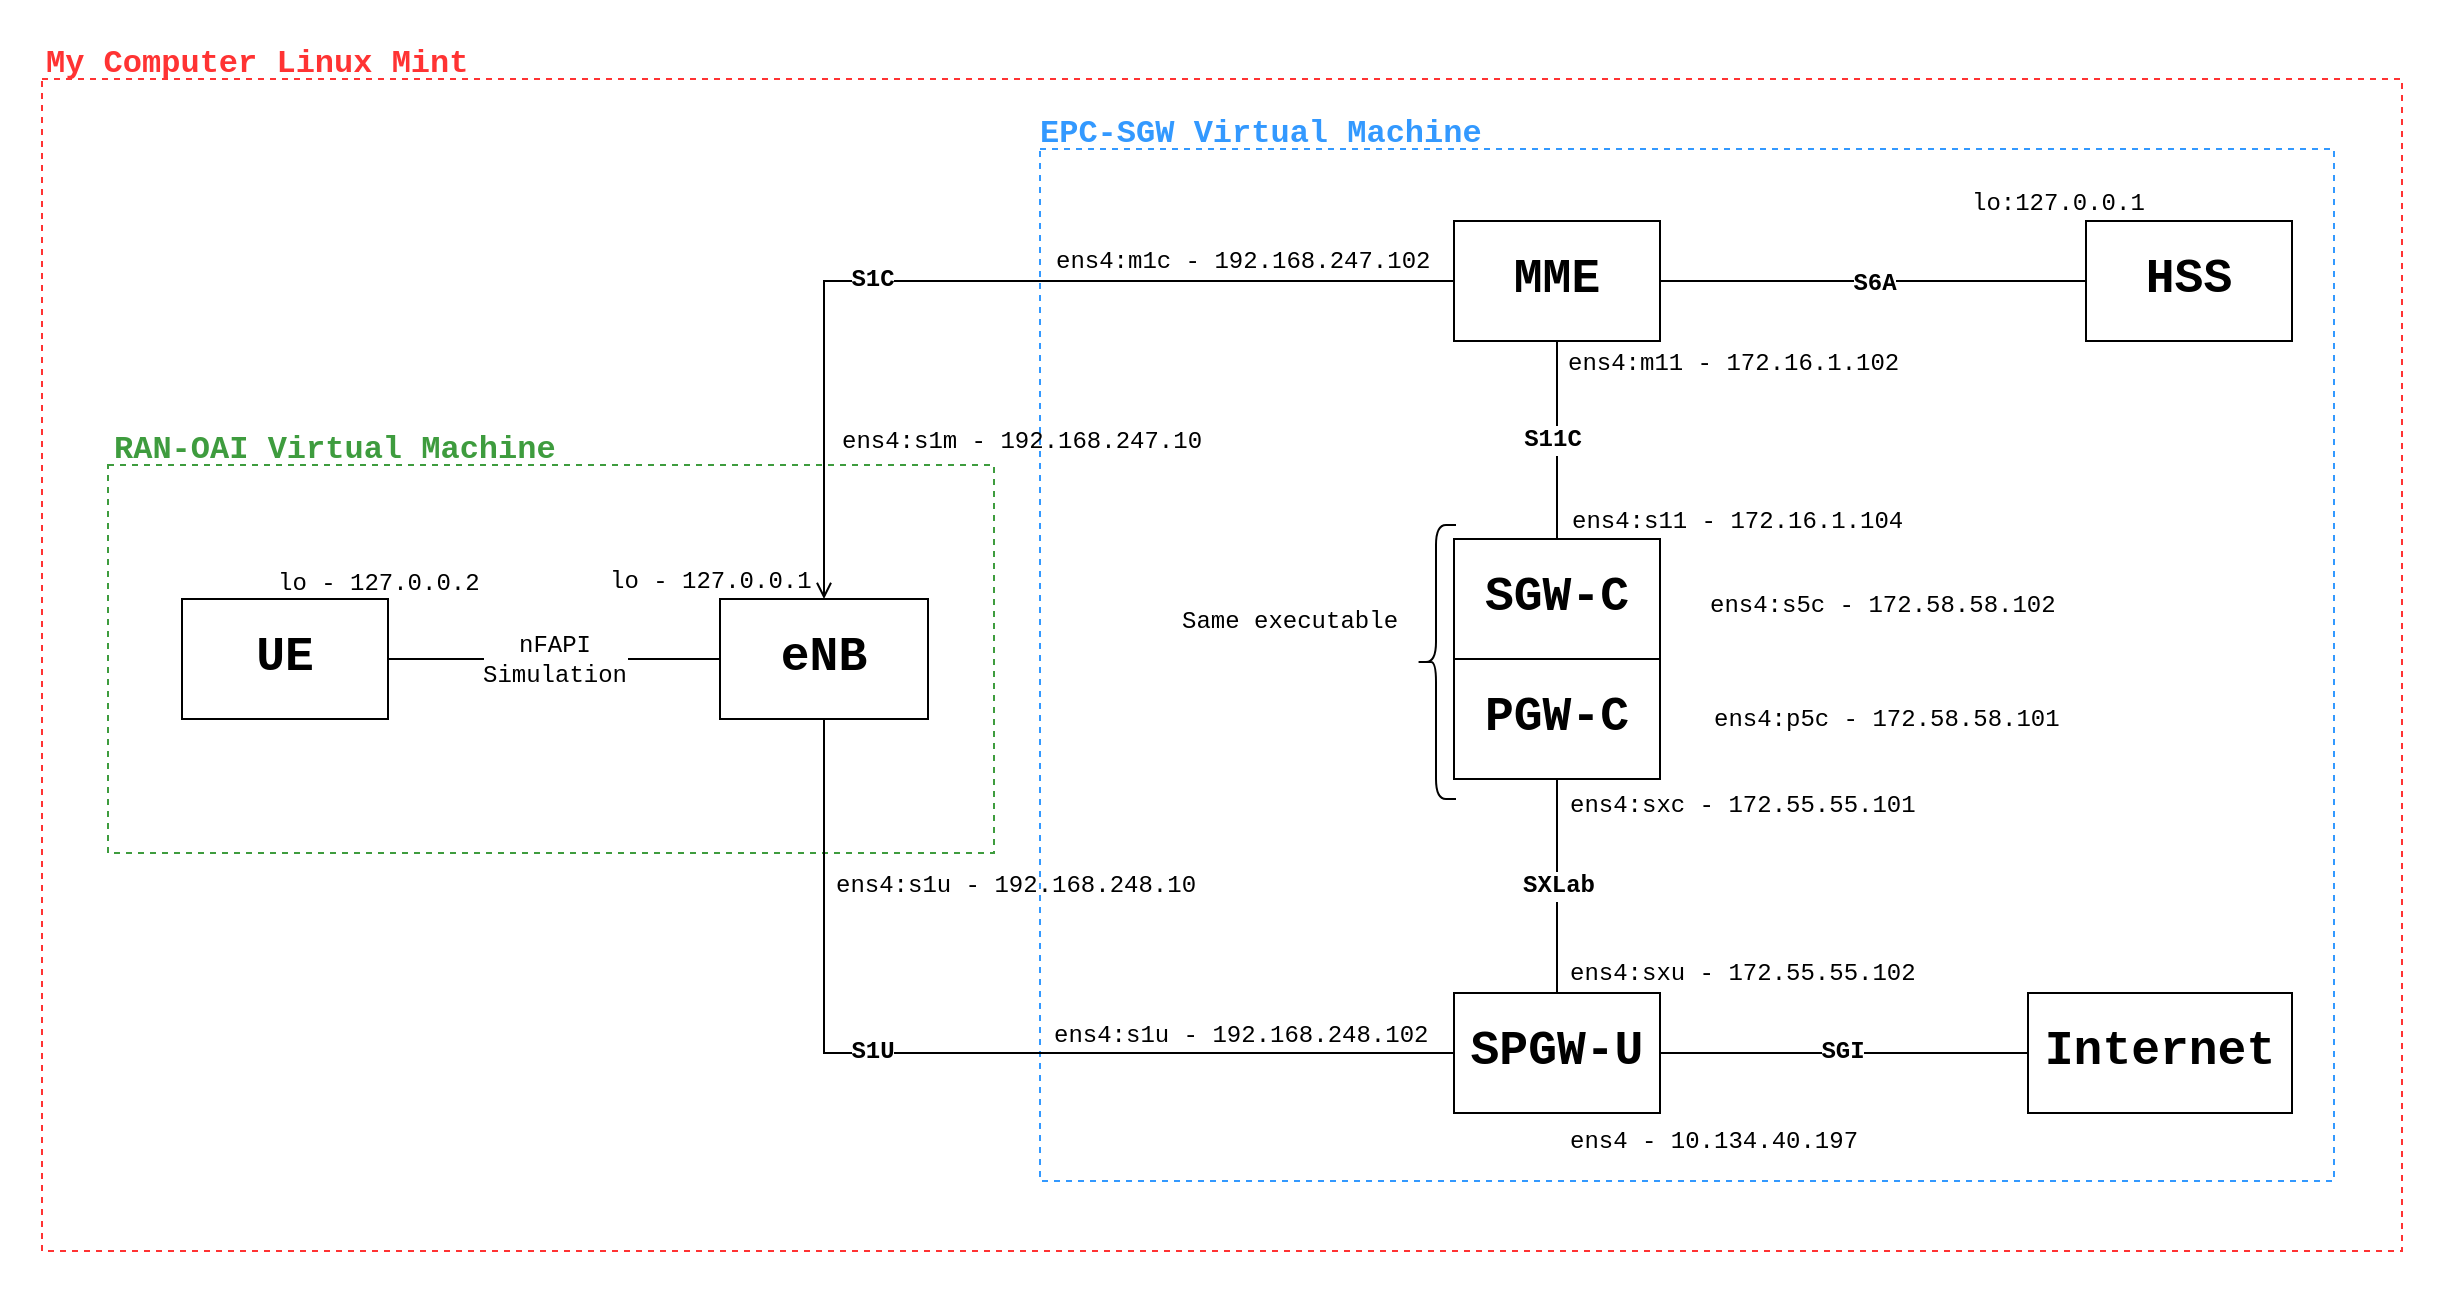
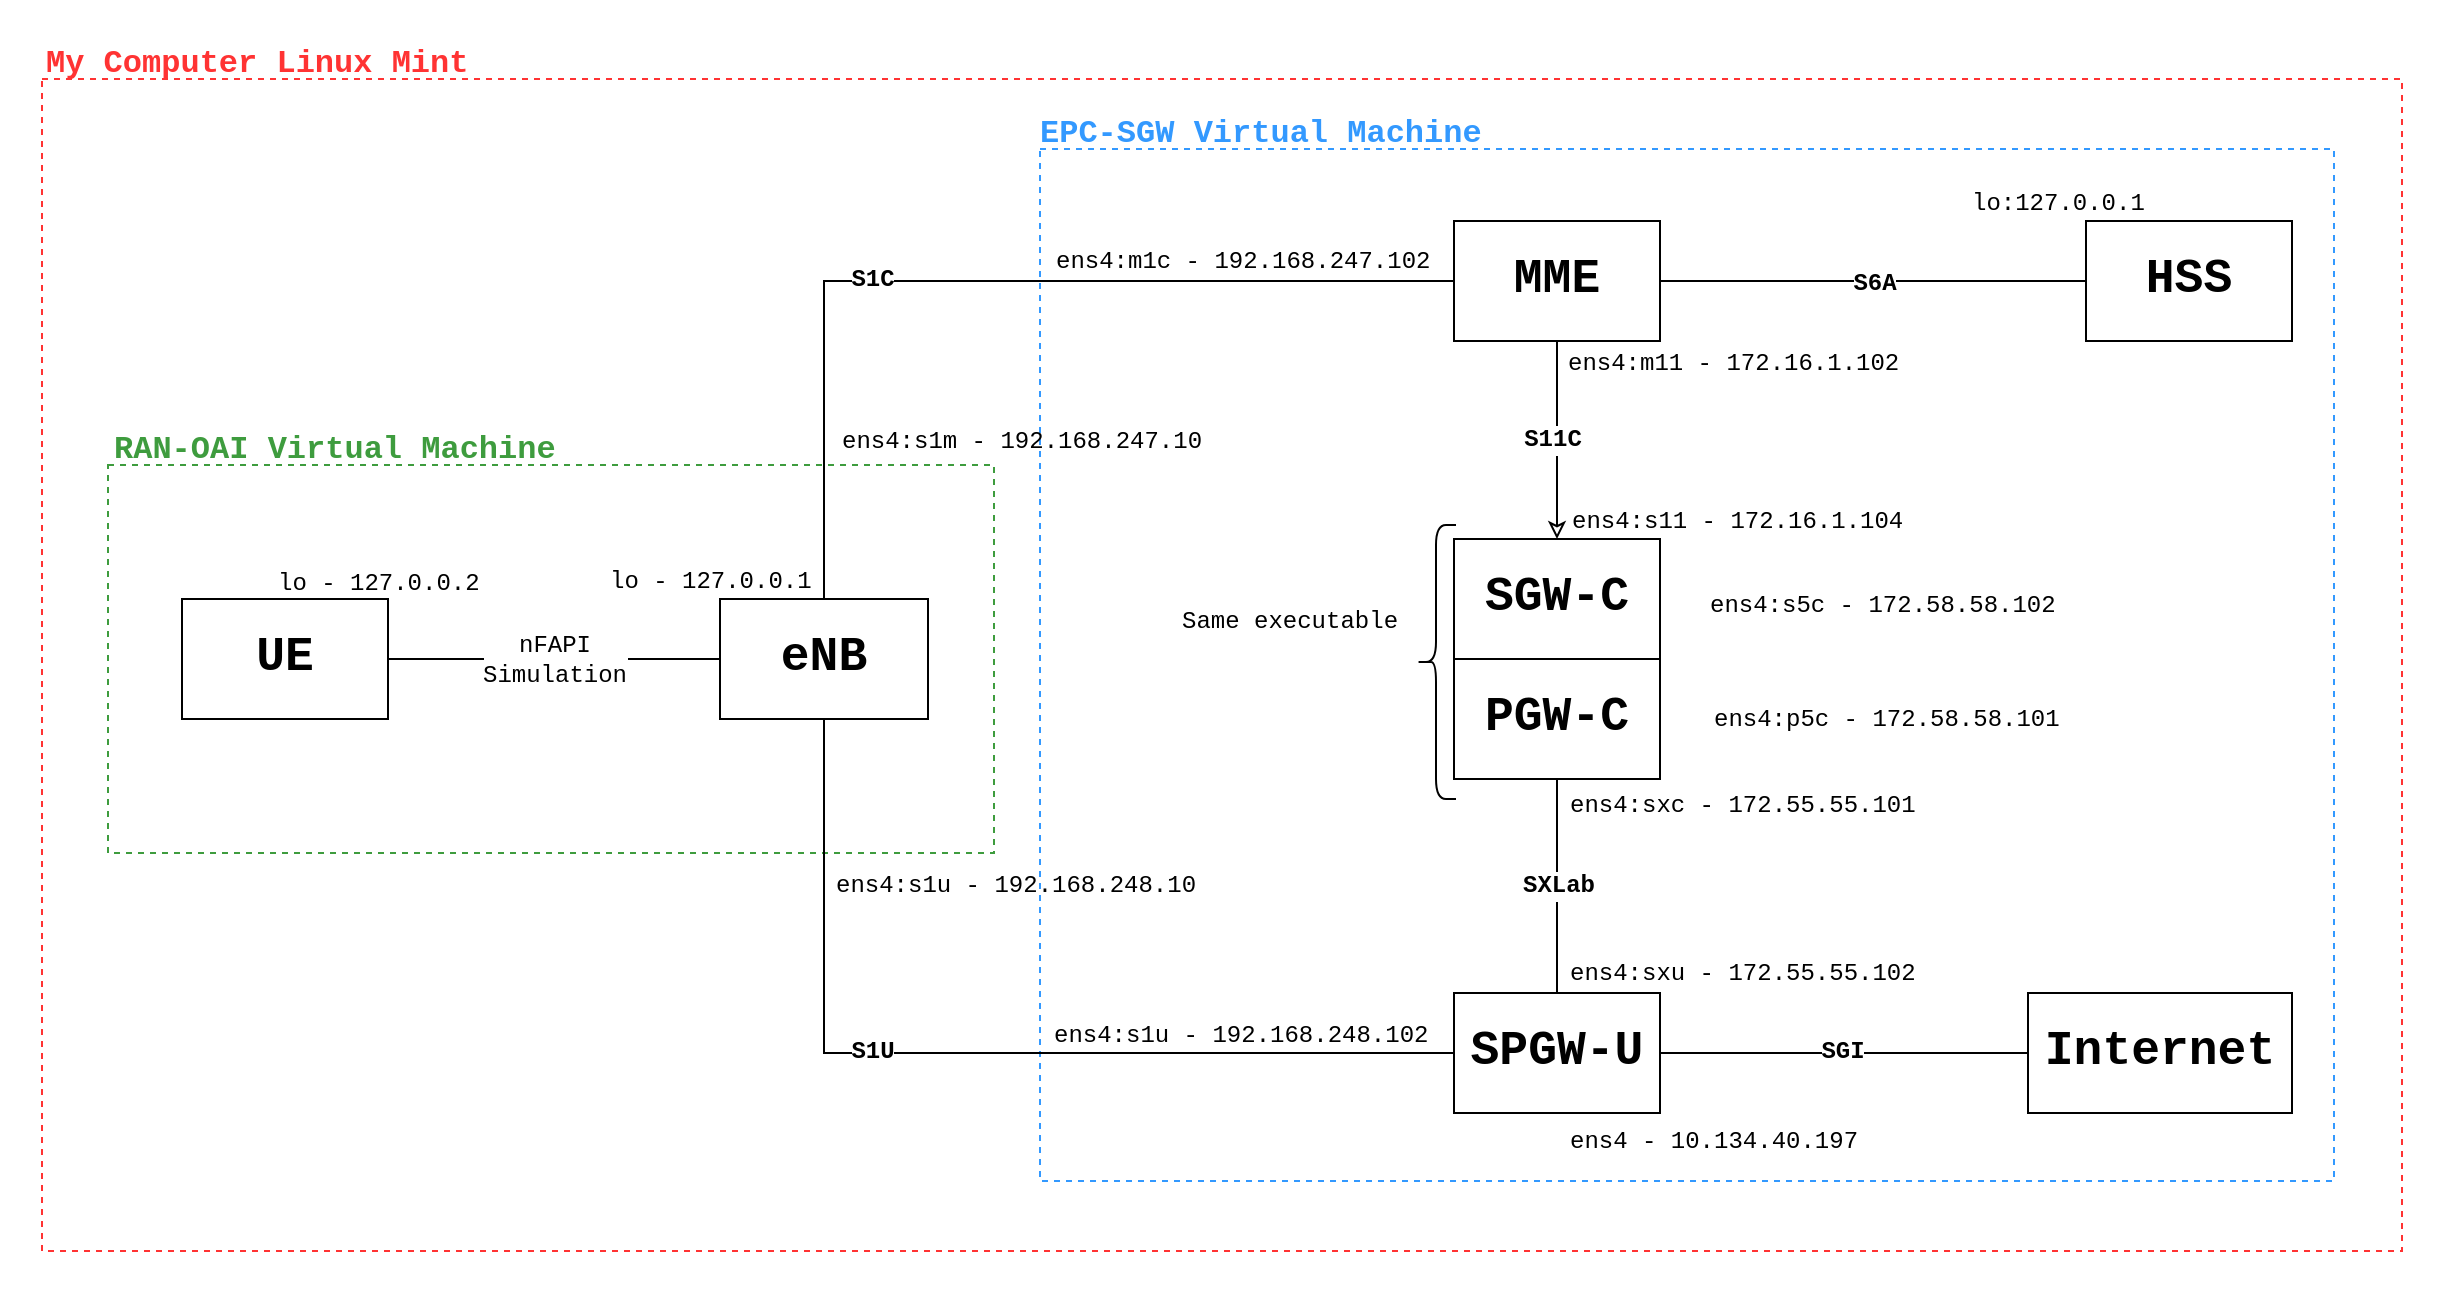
edge "MME" -- "SGW-C": arrowhead none -> classic
edge "MME" -> "eNB": arrowhead open -> none
